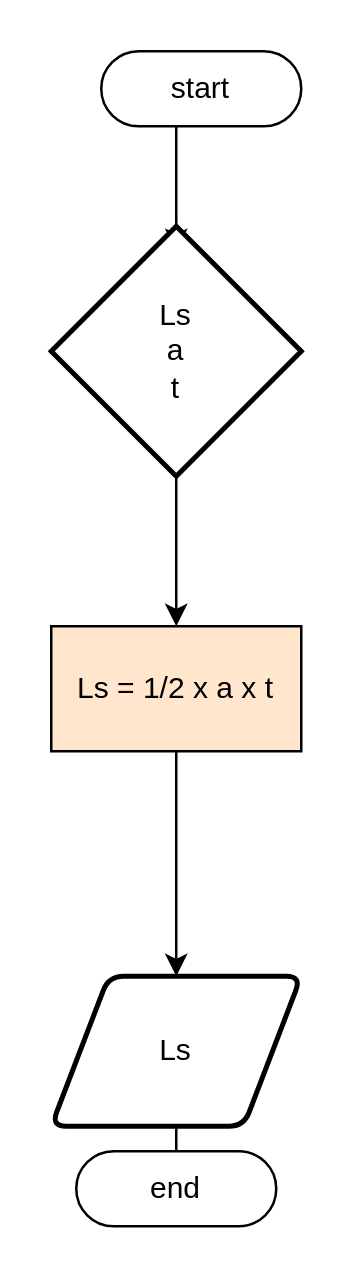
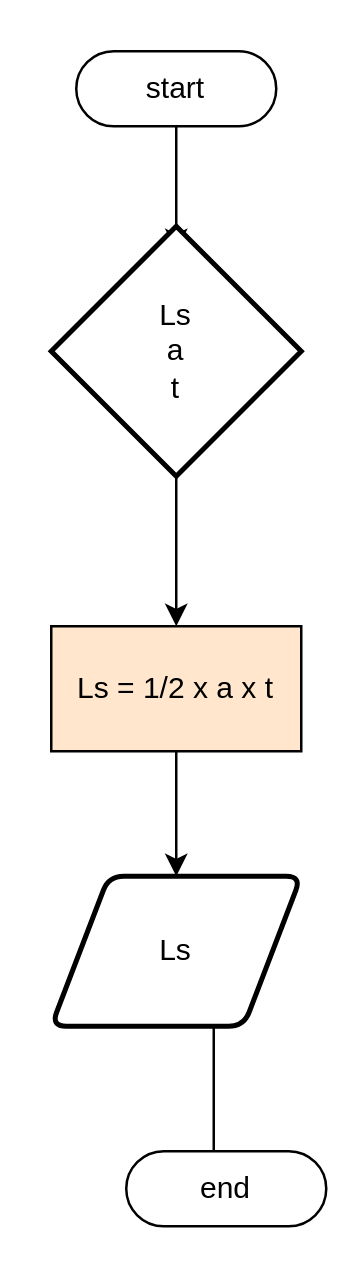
node "start": moved (201, 89) -> (176, 89)
node "Ls": moved (176, 1051) -> (176, 951)
node "end": moved (176, 1189) -> (226, 1189)
